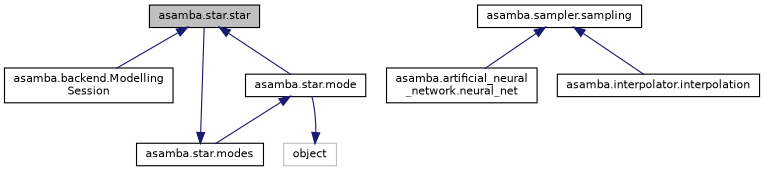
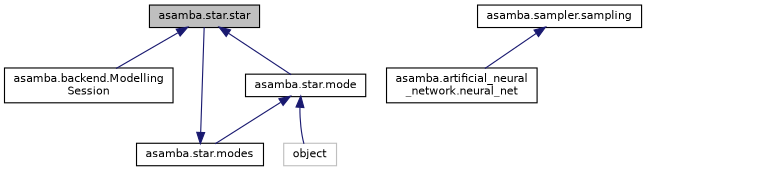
node "asamba.interpolator.interpolation": removed
edge "asamba.star.mode" -> "object": reversed
